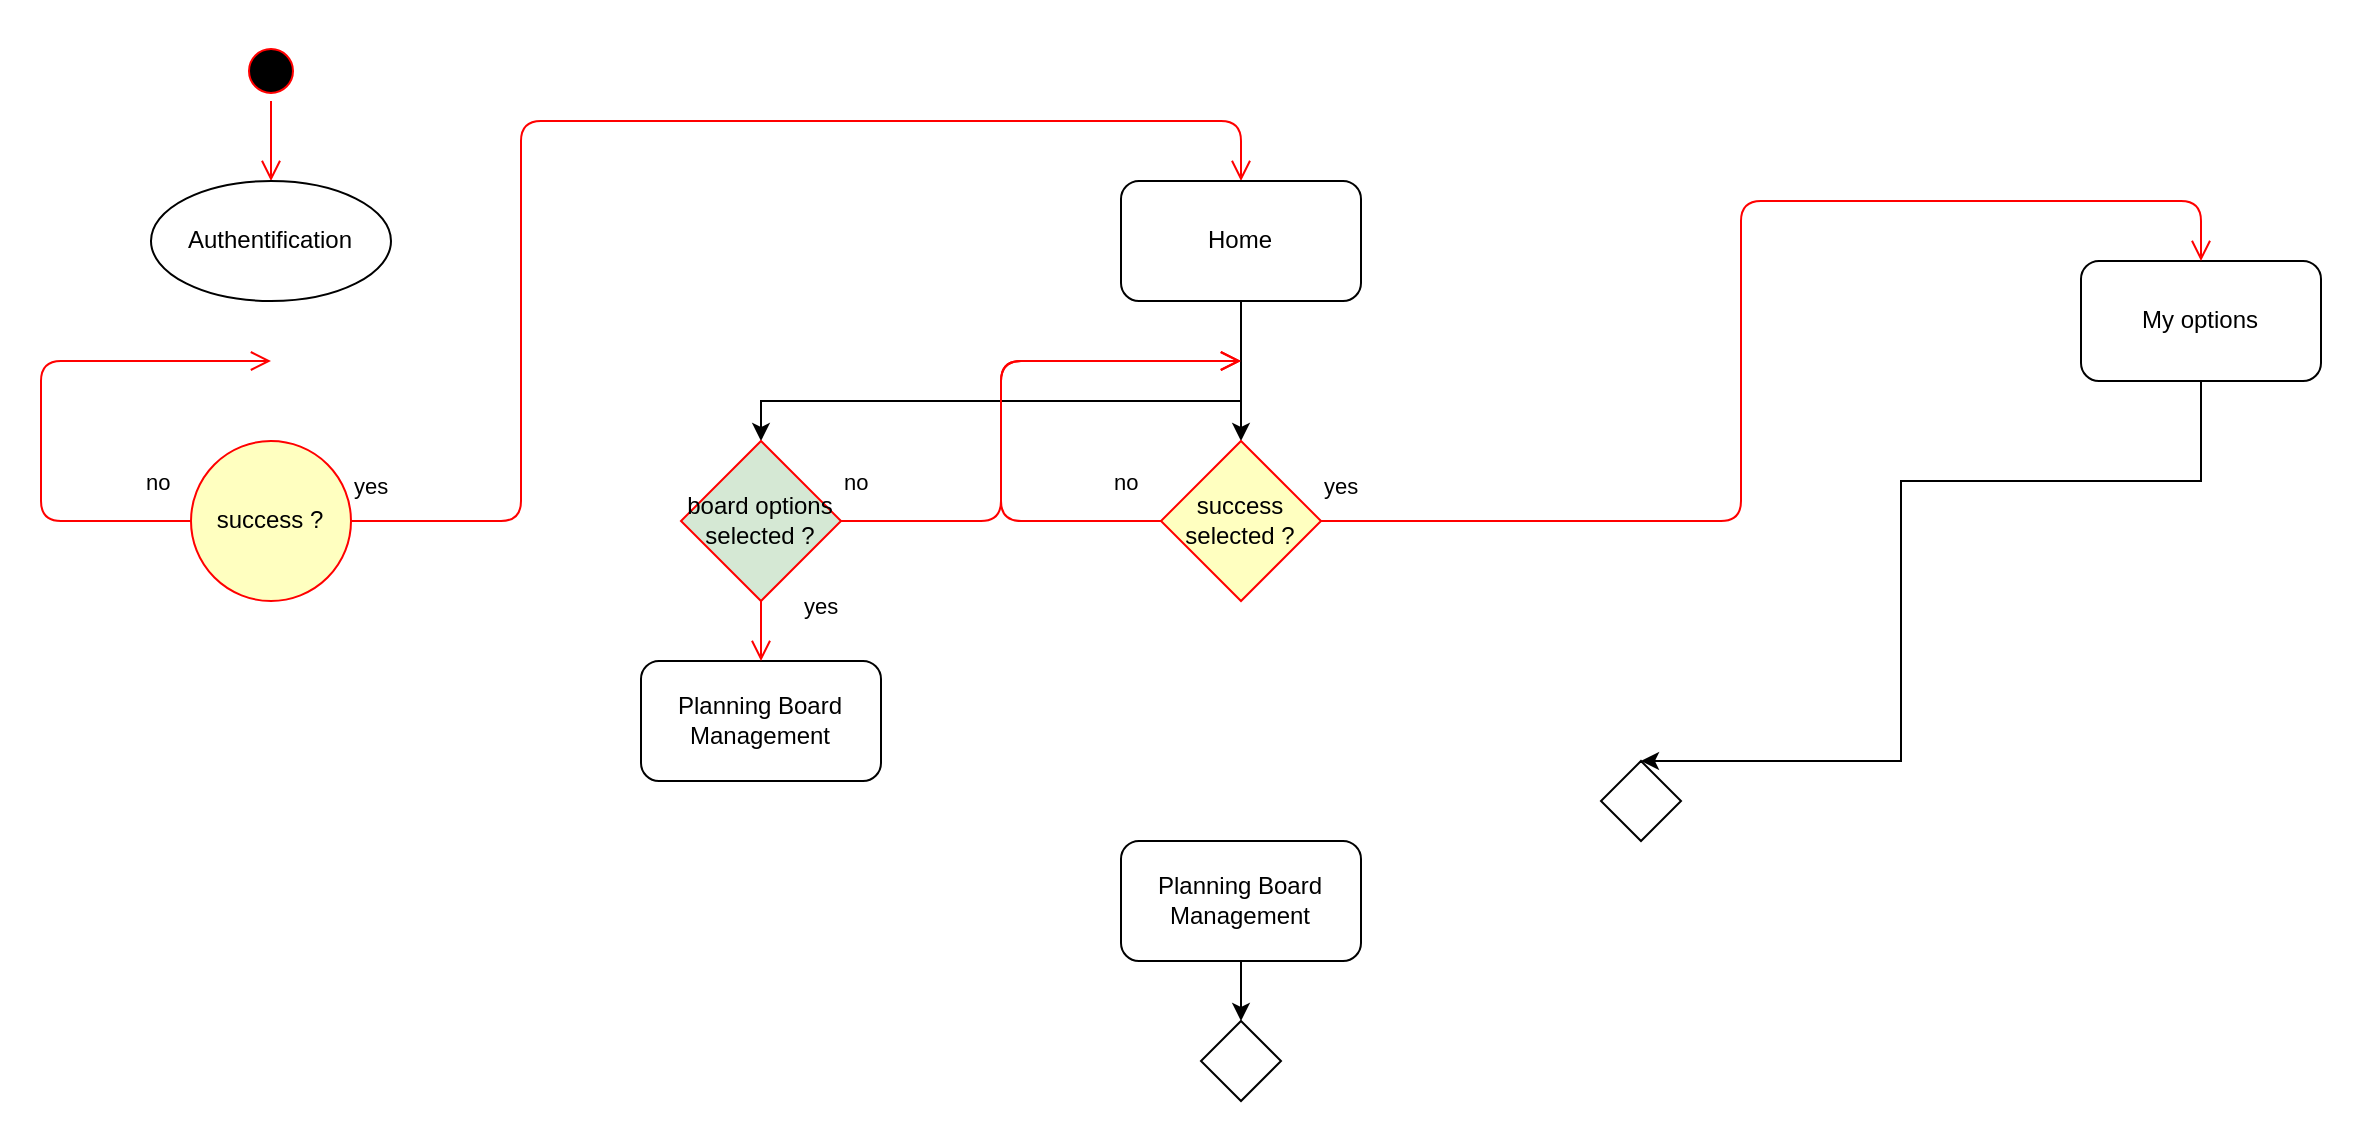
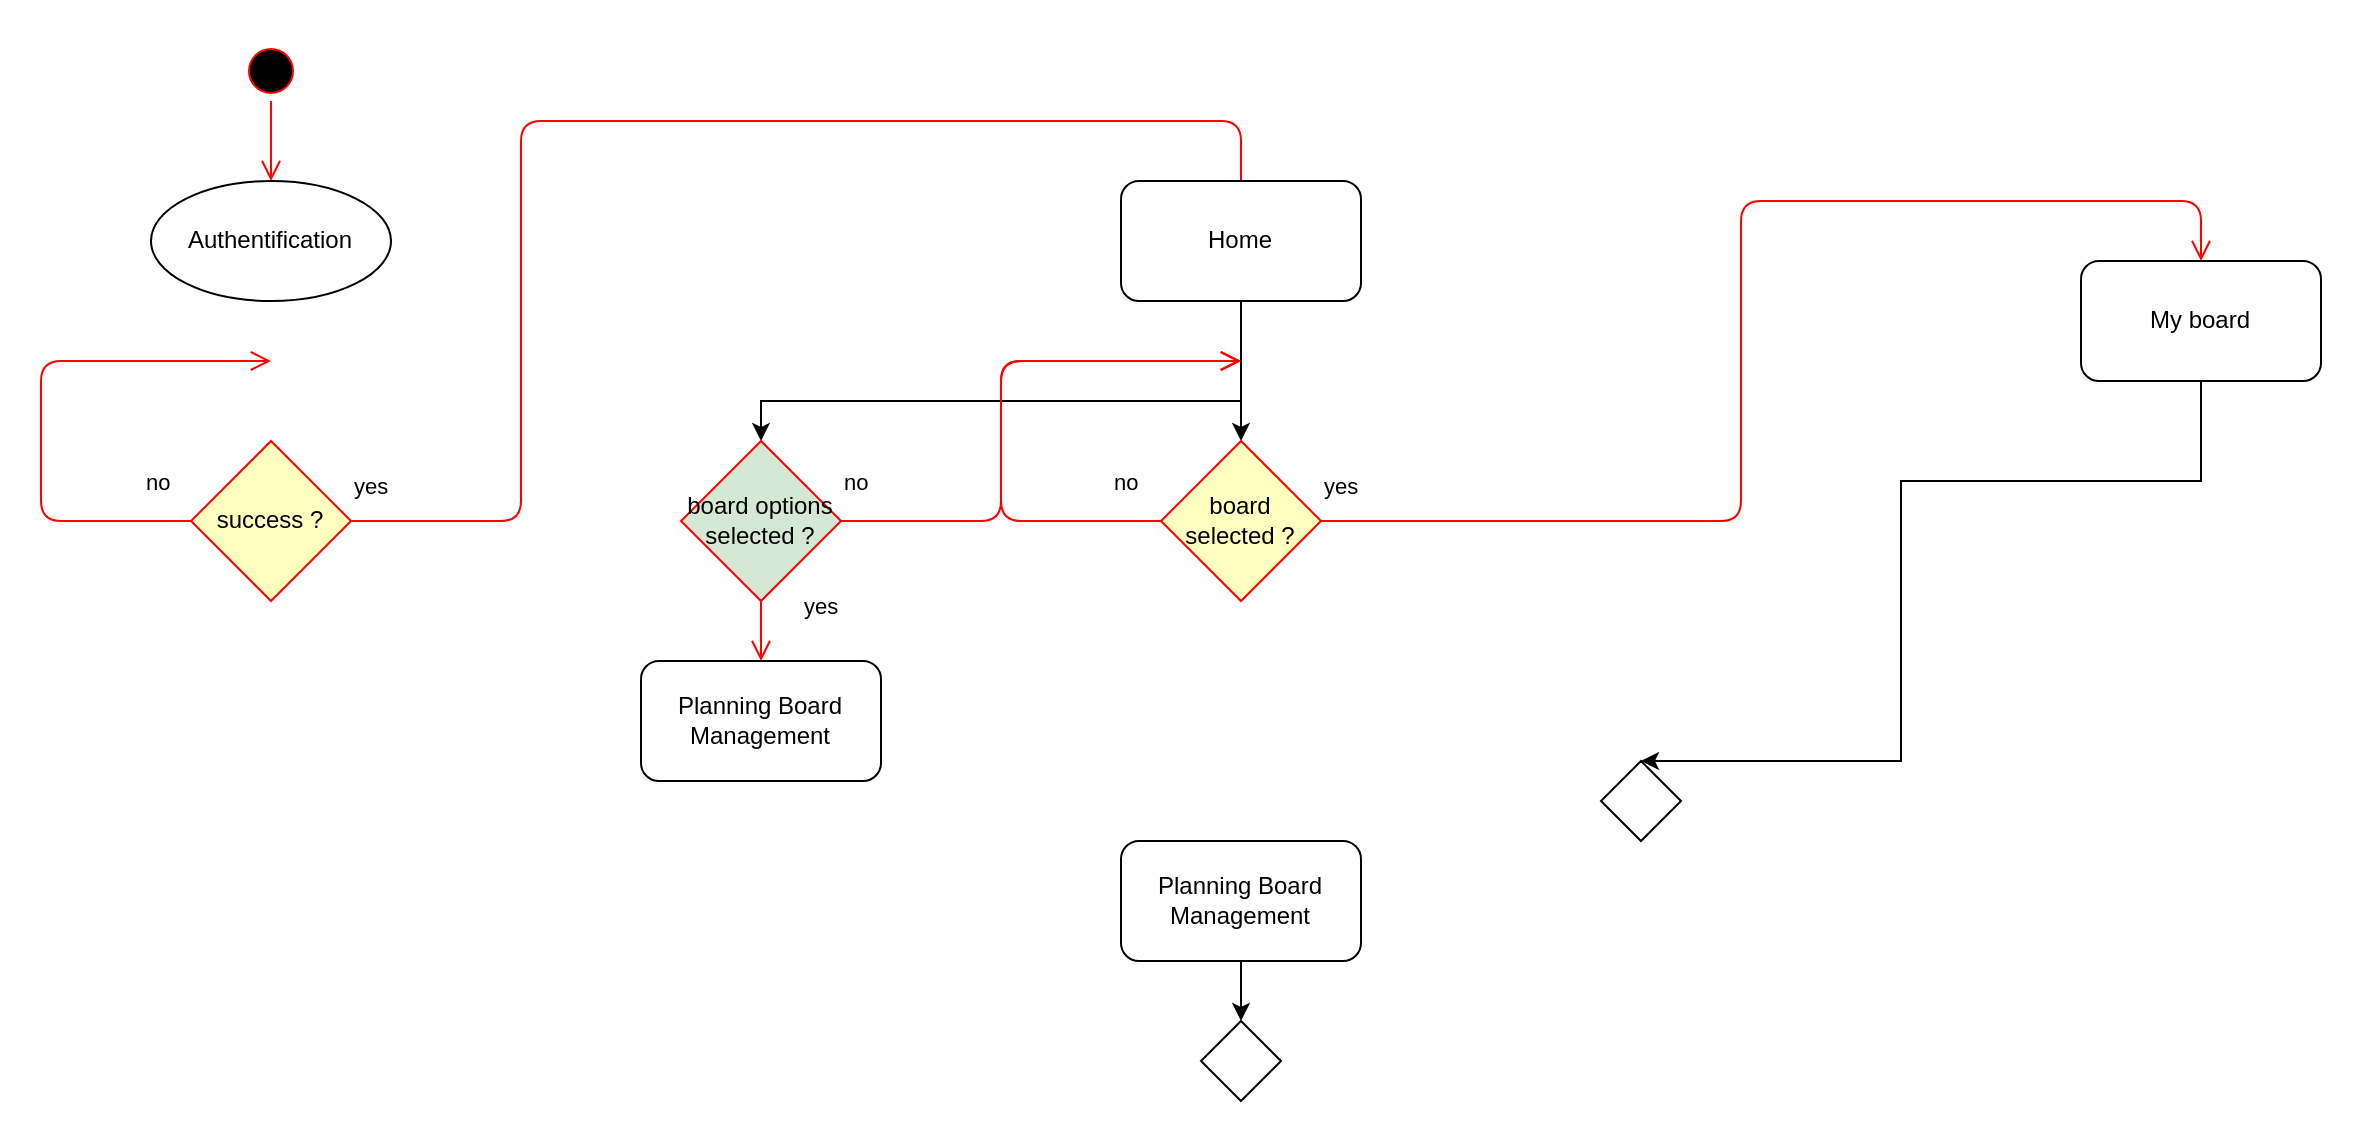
edge "success ?" -> "Home": arrowhead open -> none
node "My options": label "My options" -> "My board"
node "success ?": shape ellipse -> diamond
node "success selected ?": label "success selected ?" -> "board selected ?"
